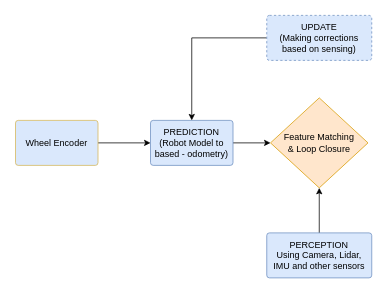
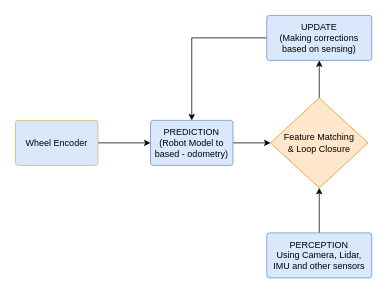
node "UPDATE (Making corrections based on sensing)": style dashed -> solid
edge "Feature Matching & Loop Closure" -> "UPDATE (Making corrections based on sensing)": added
